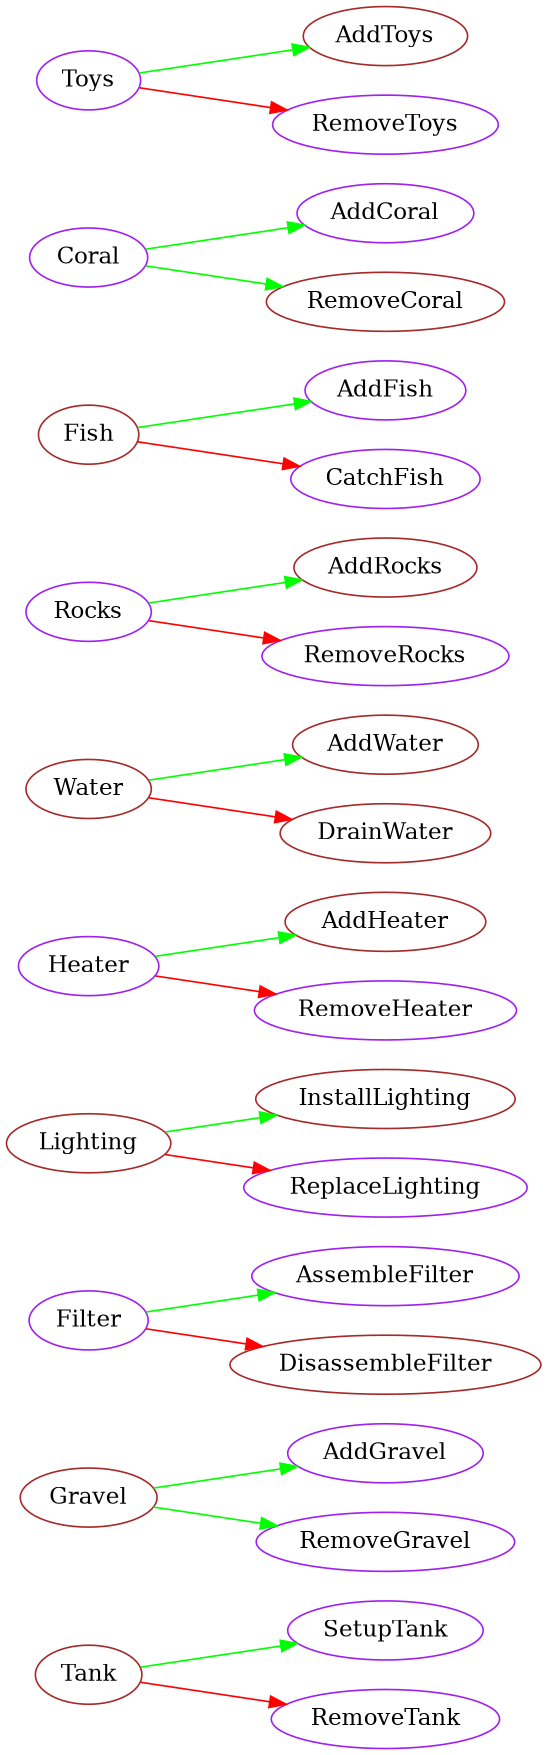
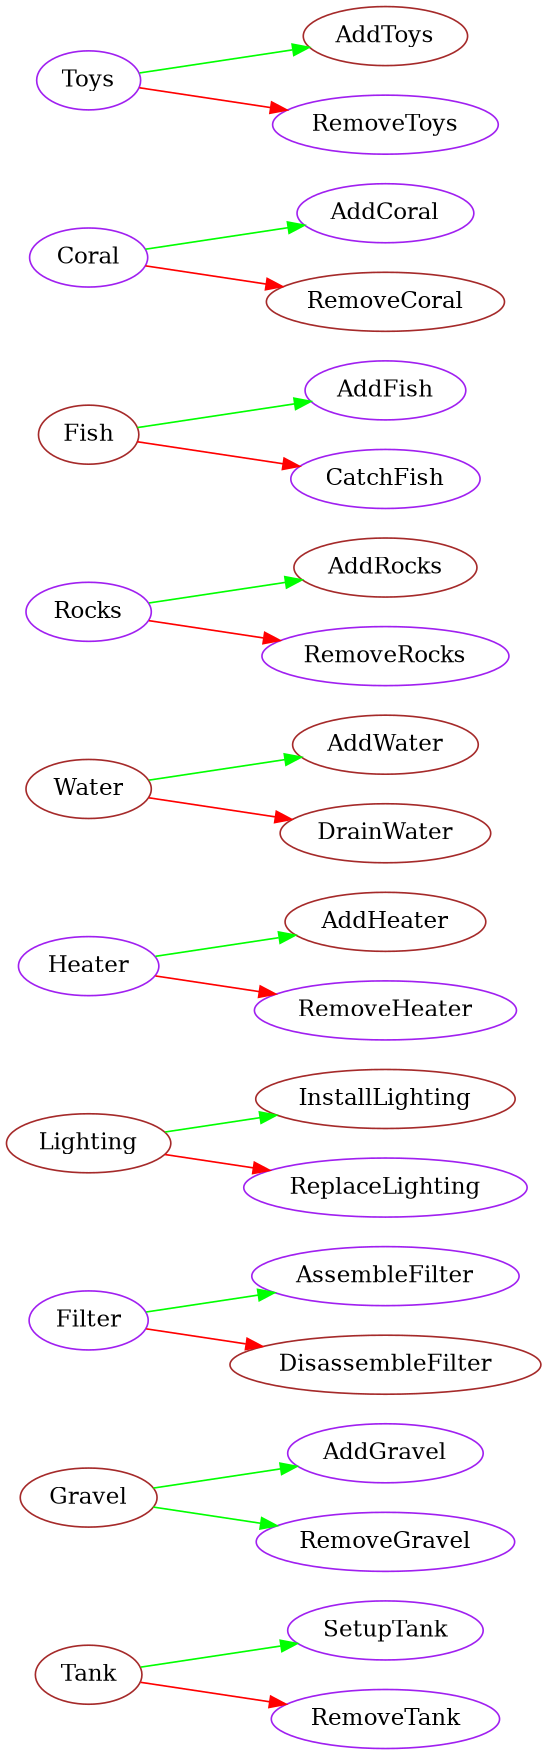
edge "Coral" -> "RemoveCoral": color green -> red
